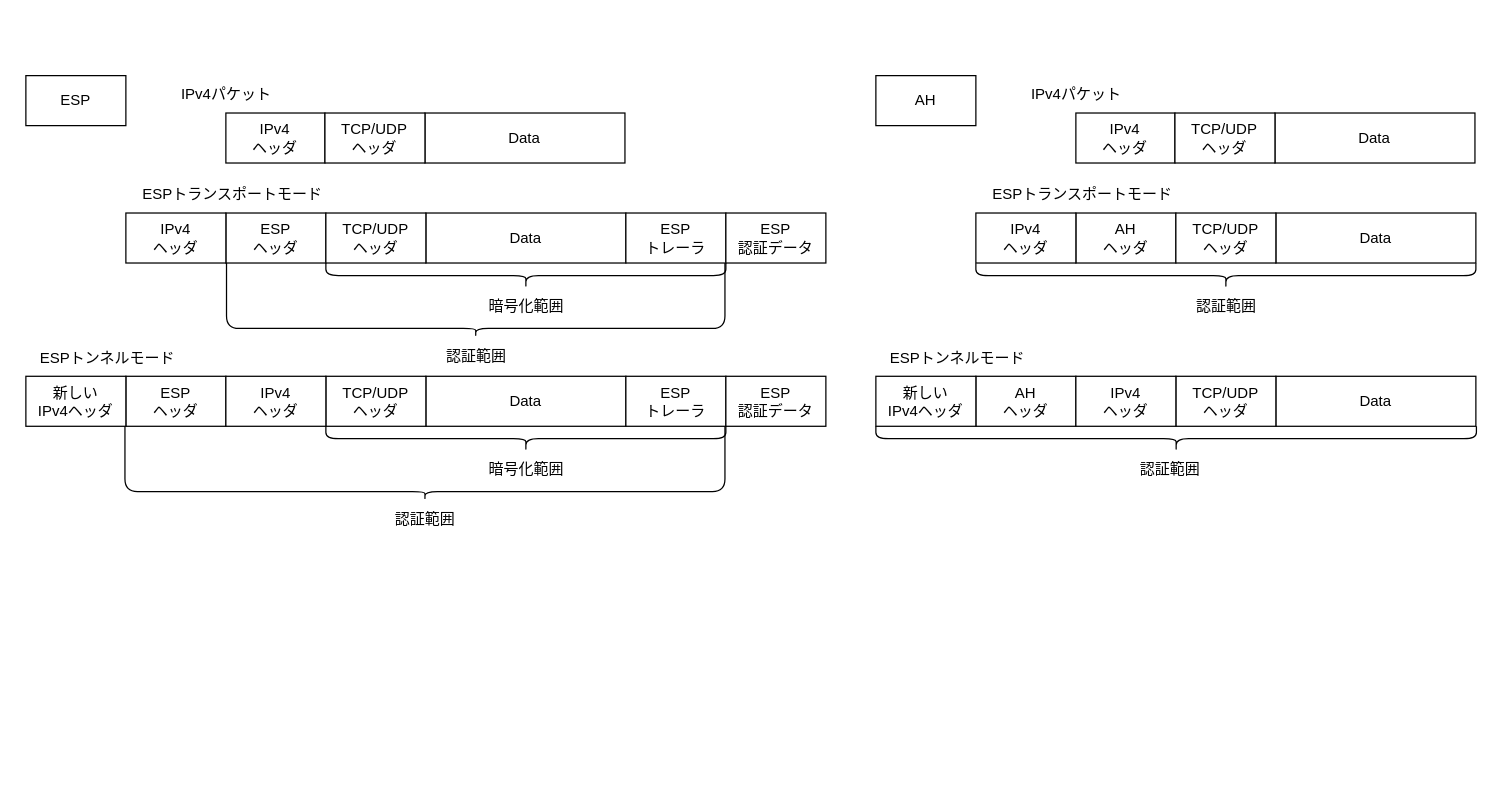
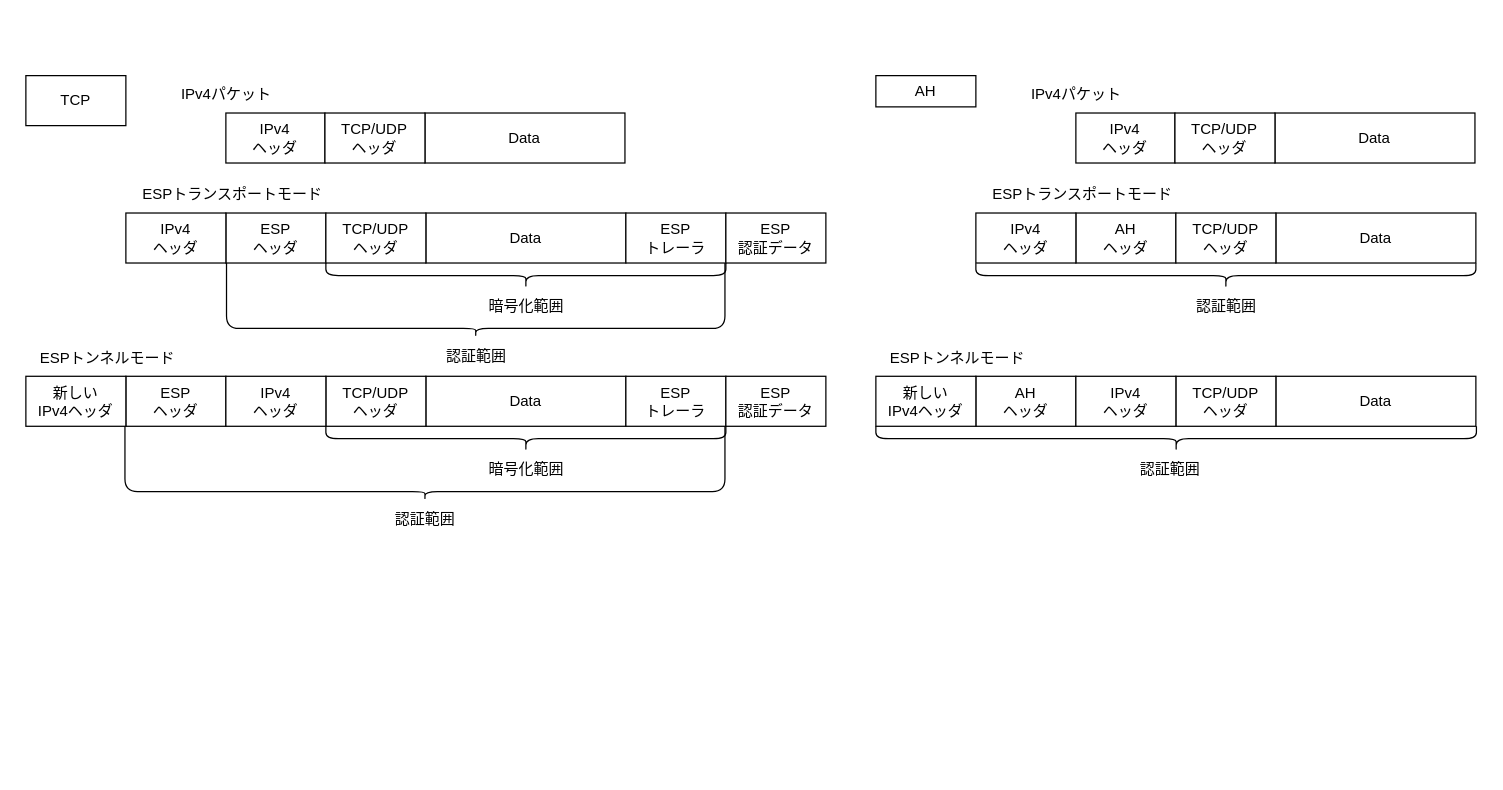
node "ESP": label "ESP" -> "TCP"
node "AH": size 100x50 -> 100x31
